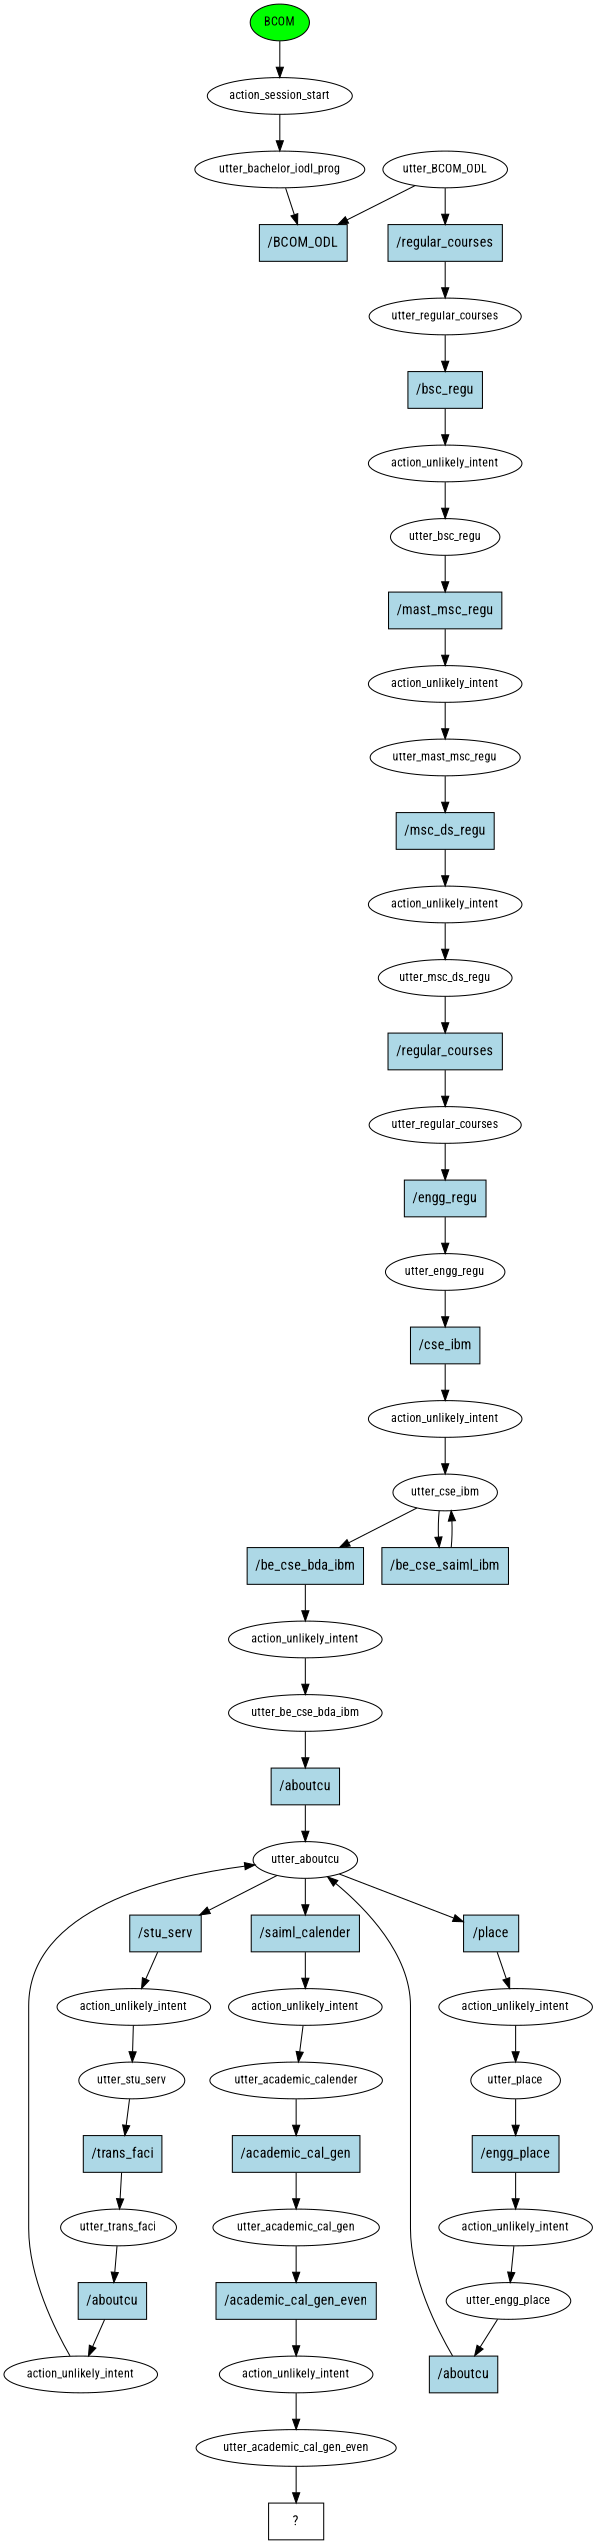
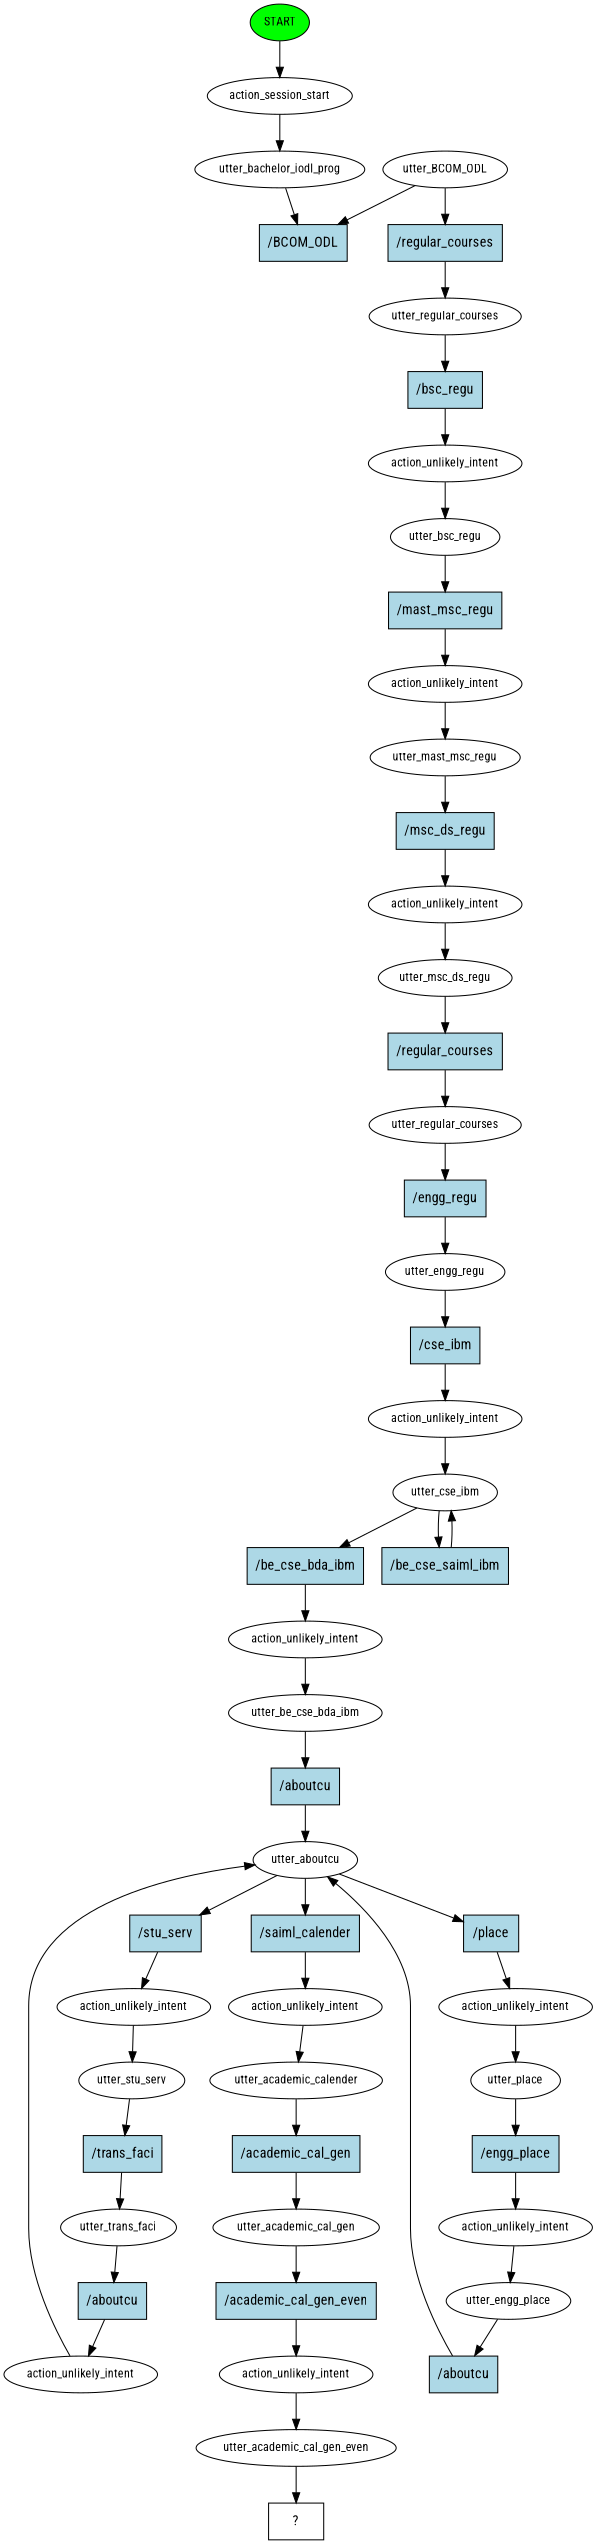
node "BCOM": label "BCOM" -> "START"
